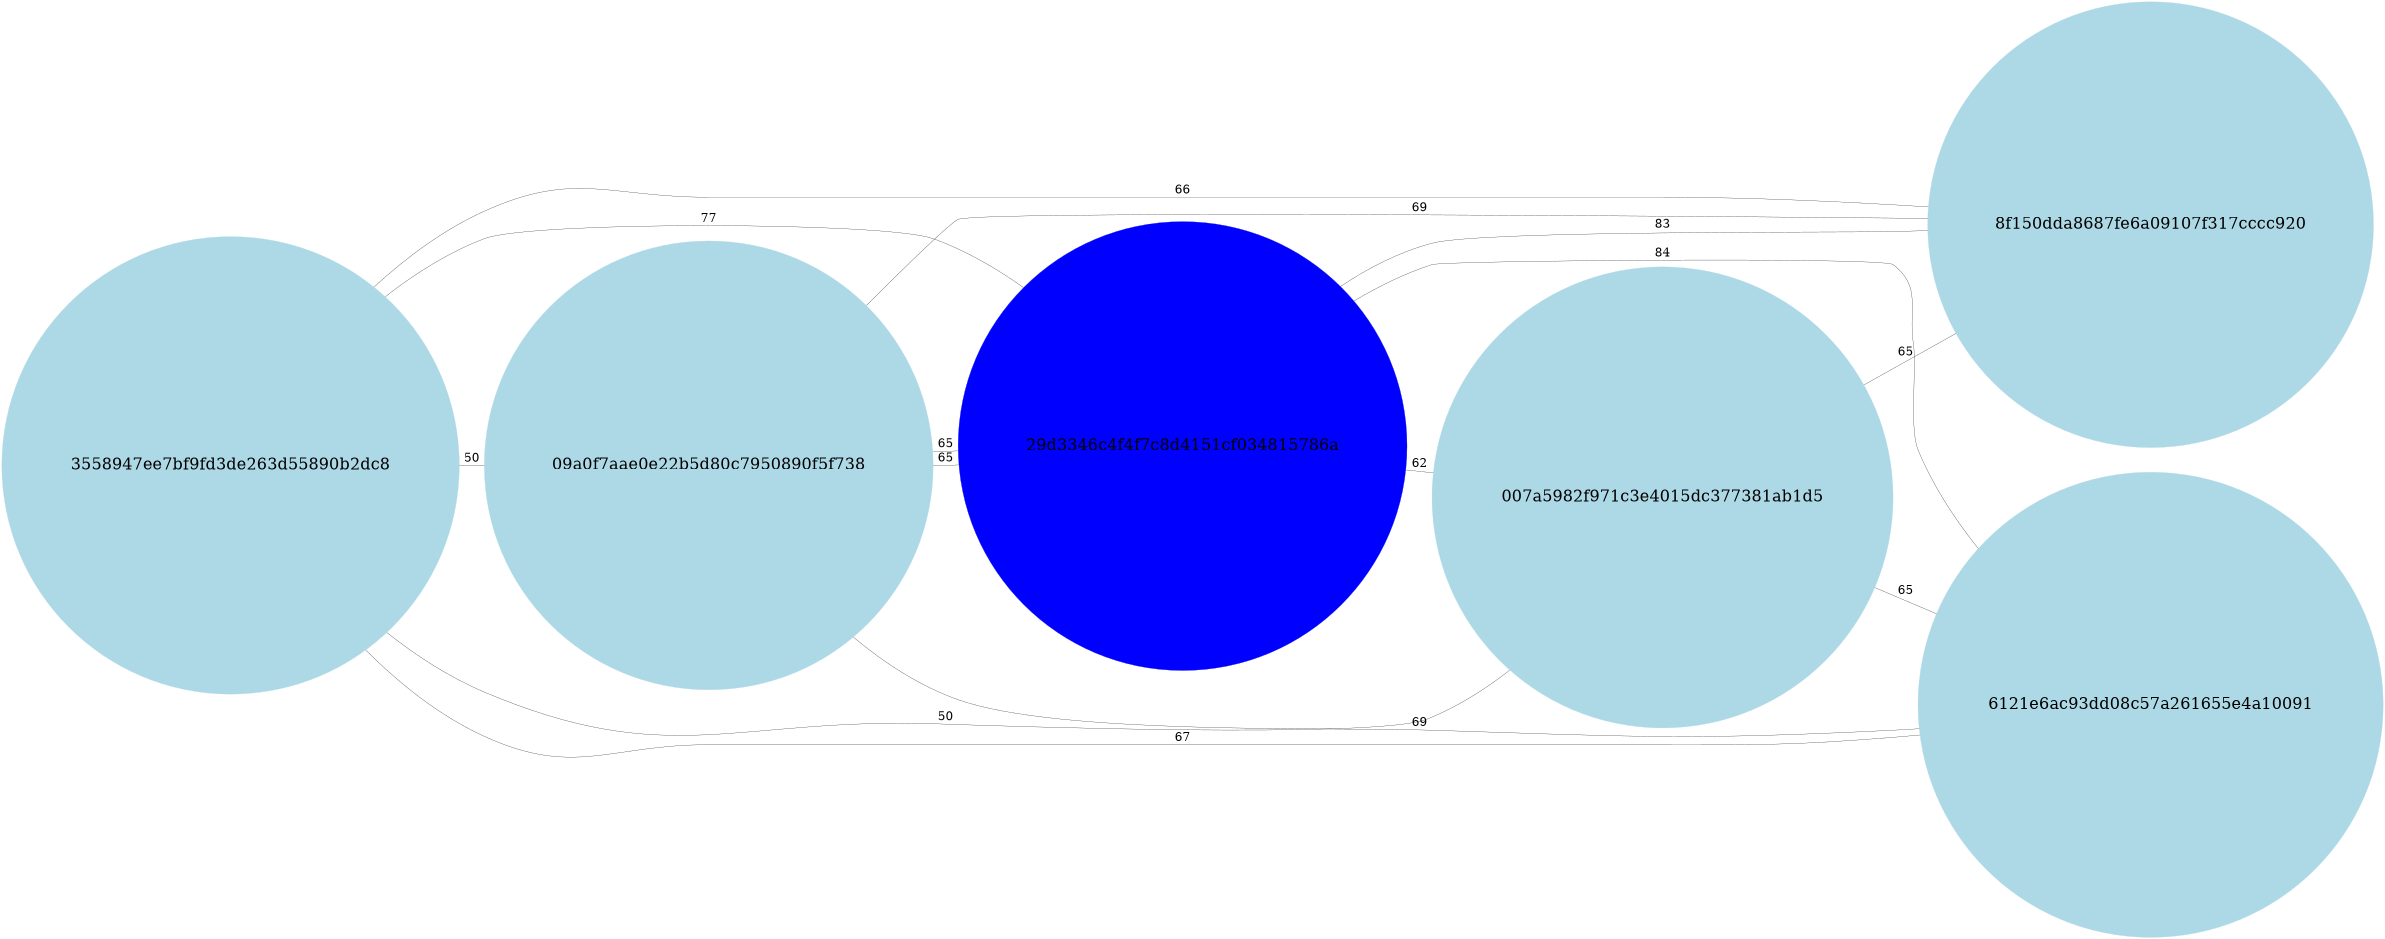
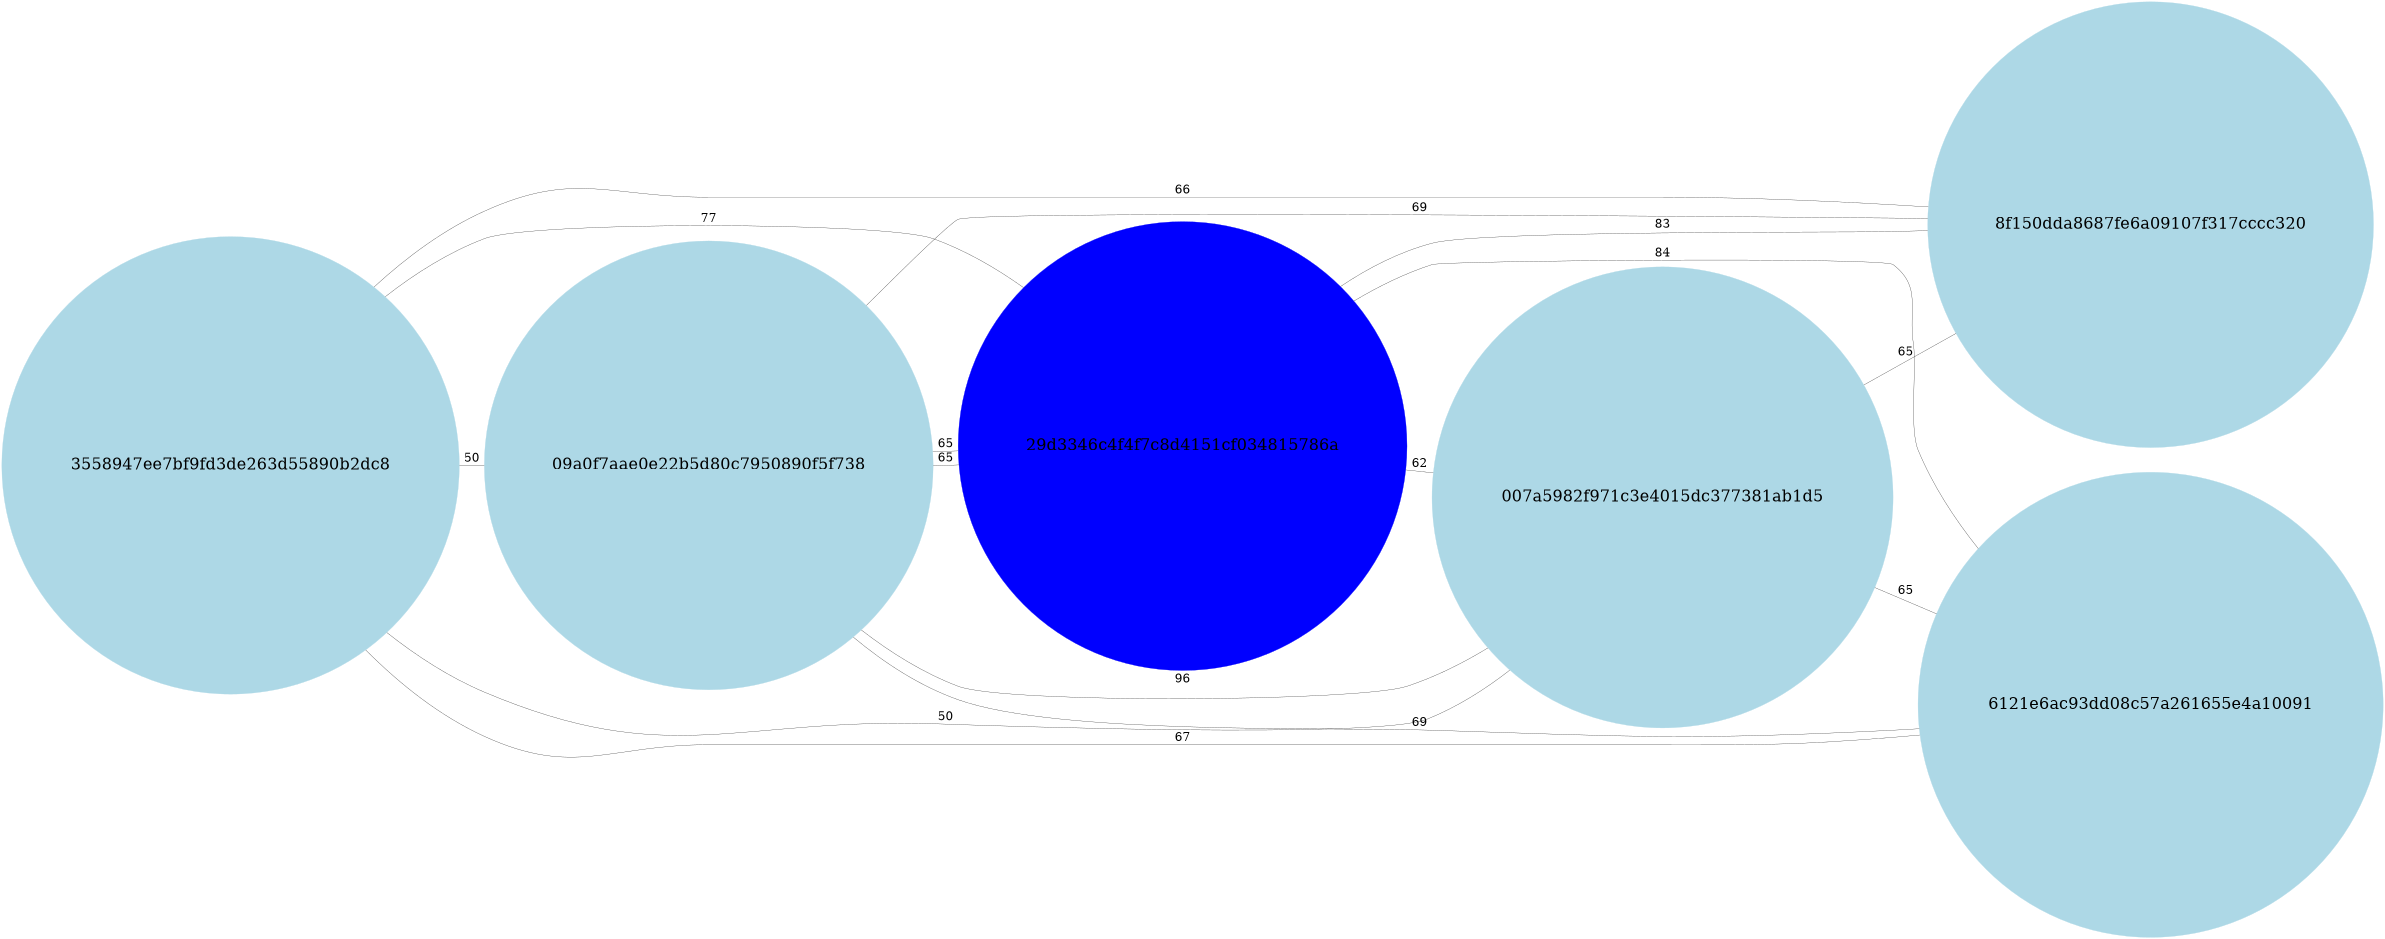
node "8f150dda8687fe6a09107f317cccc920": label "8f150dda8687fe6a09107f317cccc920" -> "8f150dda8687fe6a09107f317cccc320"
edge "09a0f7aae0e22b5d80c7950890f5f738" -- "007a5982f971c3e4015dc377381ab1d5": added, label "96"
